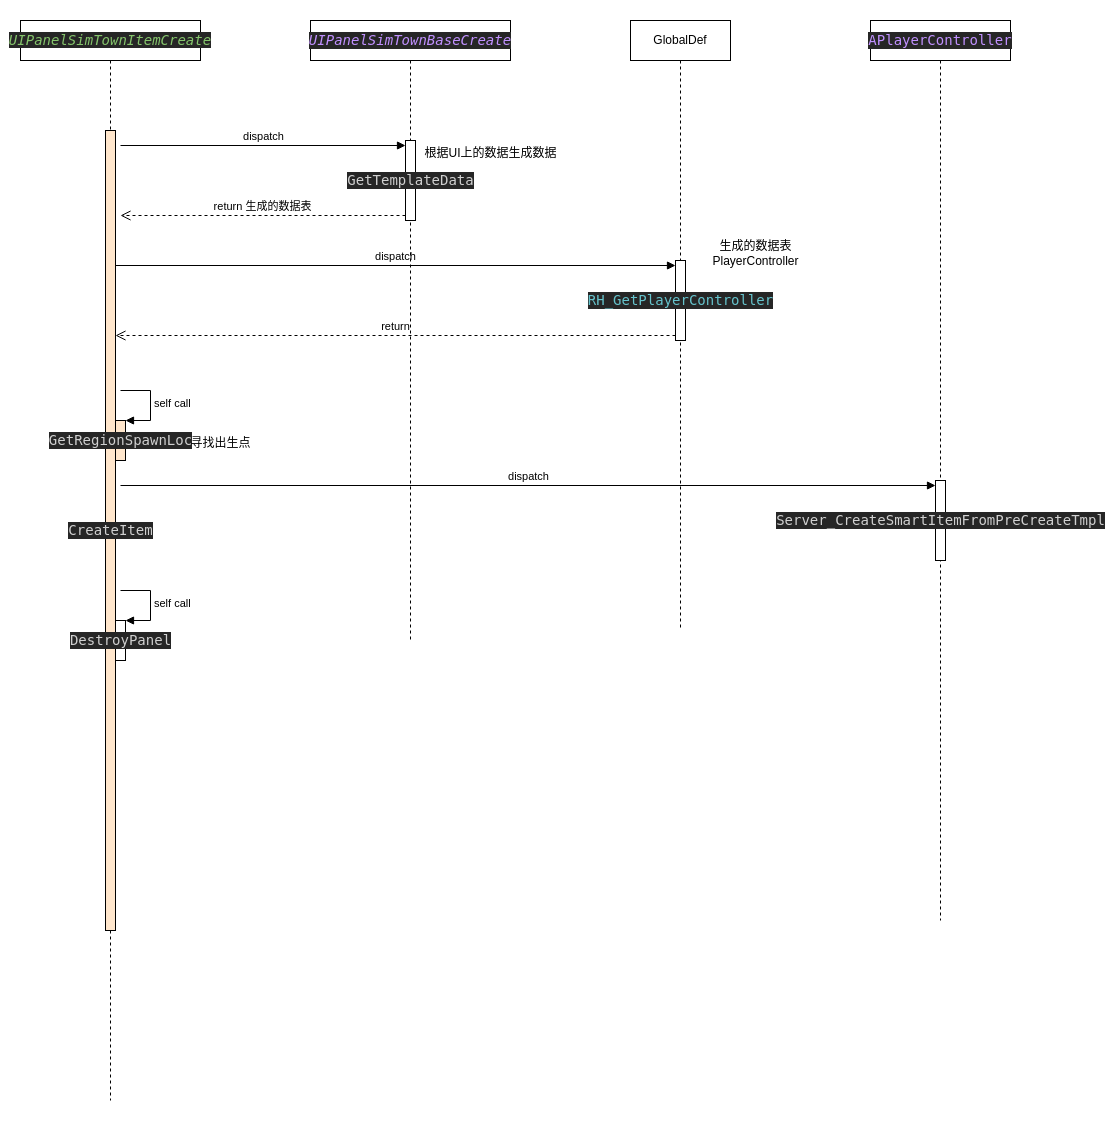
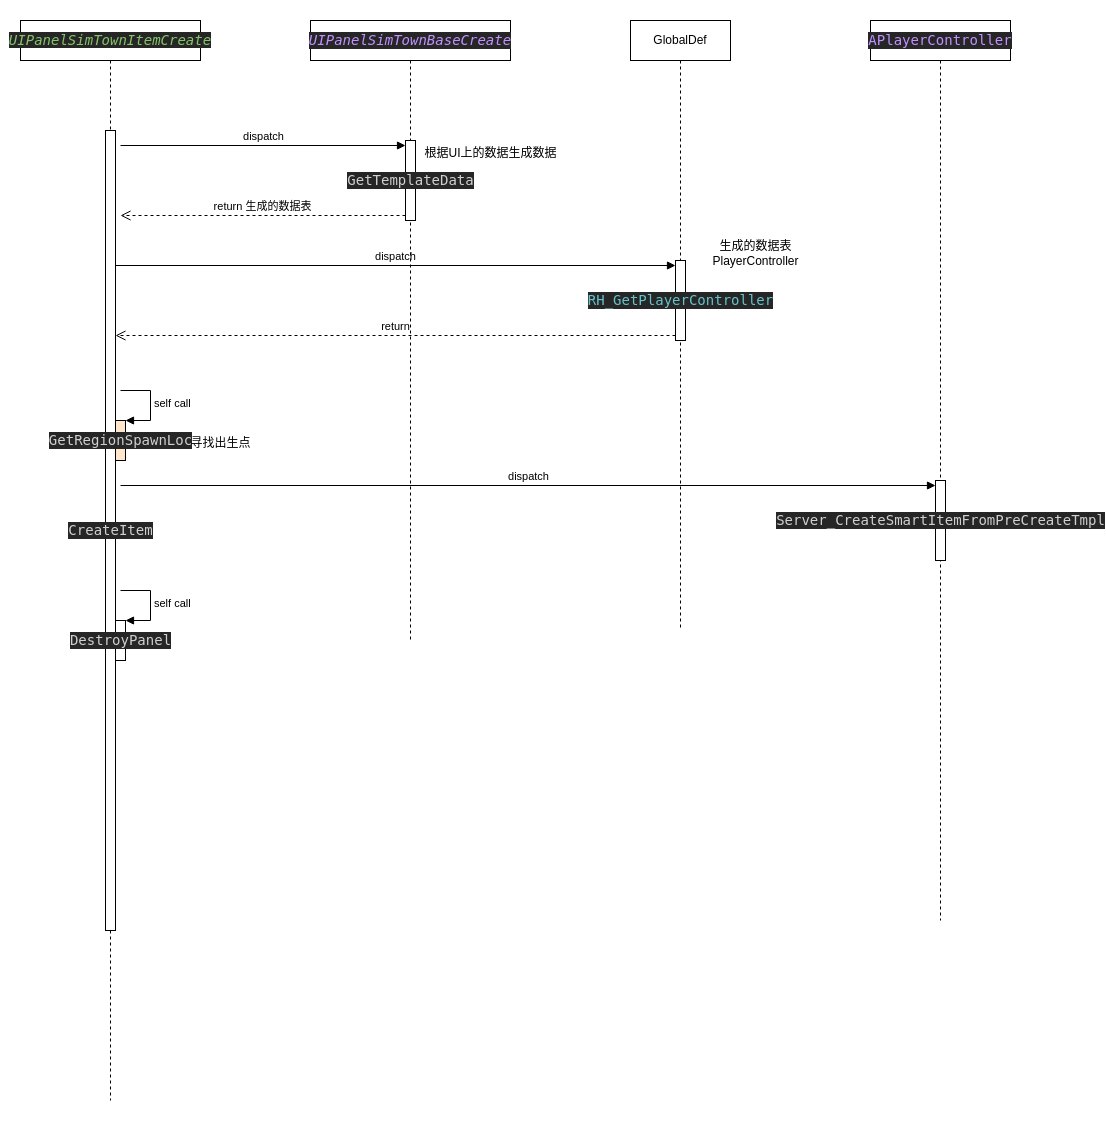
node "CreateItem": fillcolor #ffe6cc -> #ffffff
